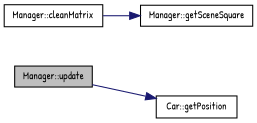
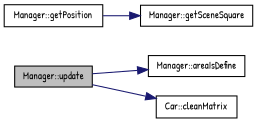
node "Manager::cleanMatrix": label "Manager::cleanMatrix" -> "Manager::getPosition"
node "Manager::areaIsDefine": added
node "Car::getPosition": label "Car::getPosition" -> "Car::cleanMatrix"
